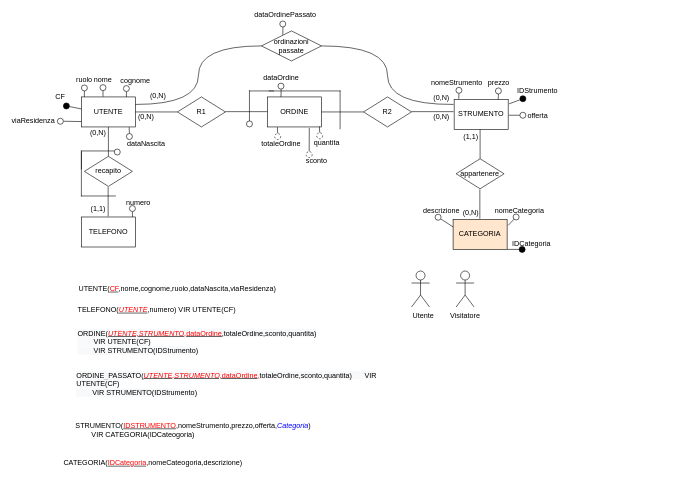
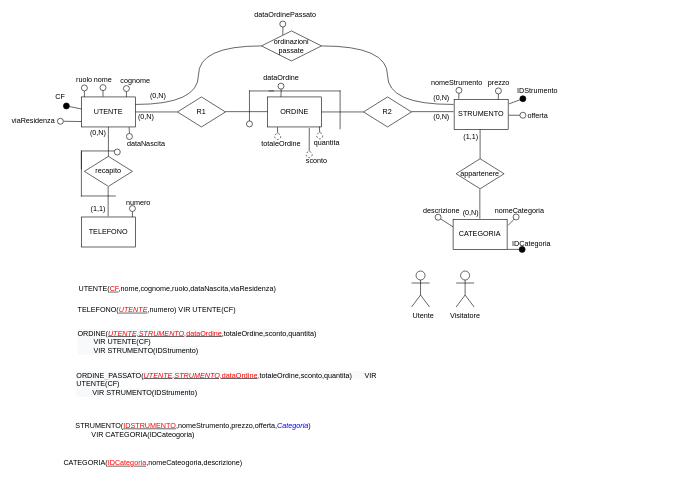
node "CATEGORIA": fillcolor #ffe6cc -> #ffffff
